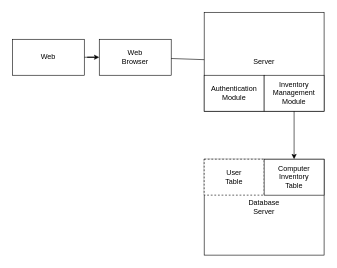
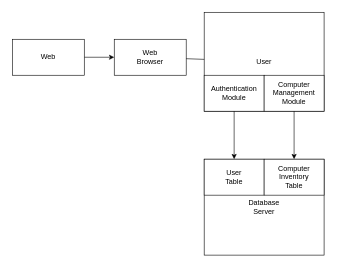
node "Web Browser": moved (135, 57) -> (150, 57)
node "Server": label "Server" -> "User"
node "Inventory Management Module": label "Inventory Management Module" -> "Computer Management Module"
edge "Authentication Module" -> "User Table": added
node "User Table": style dashed -> solid
